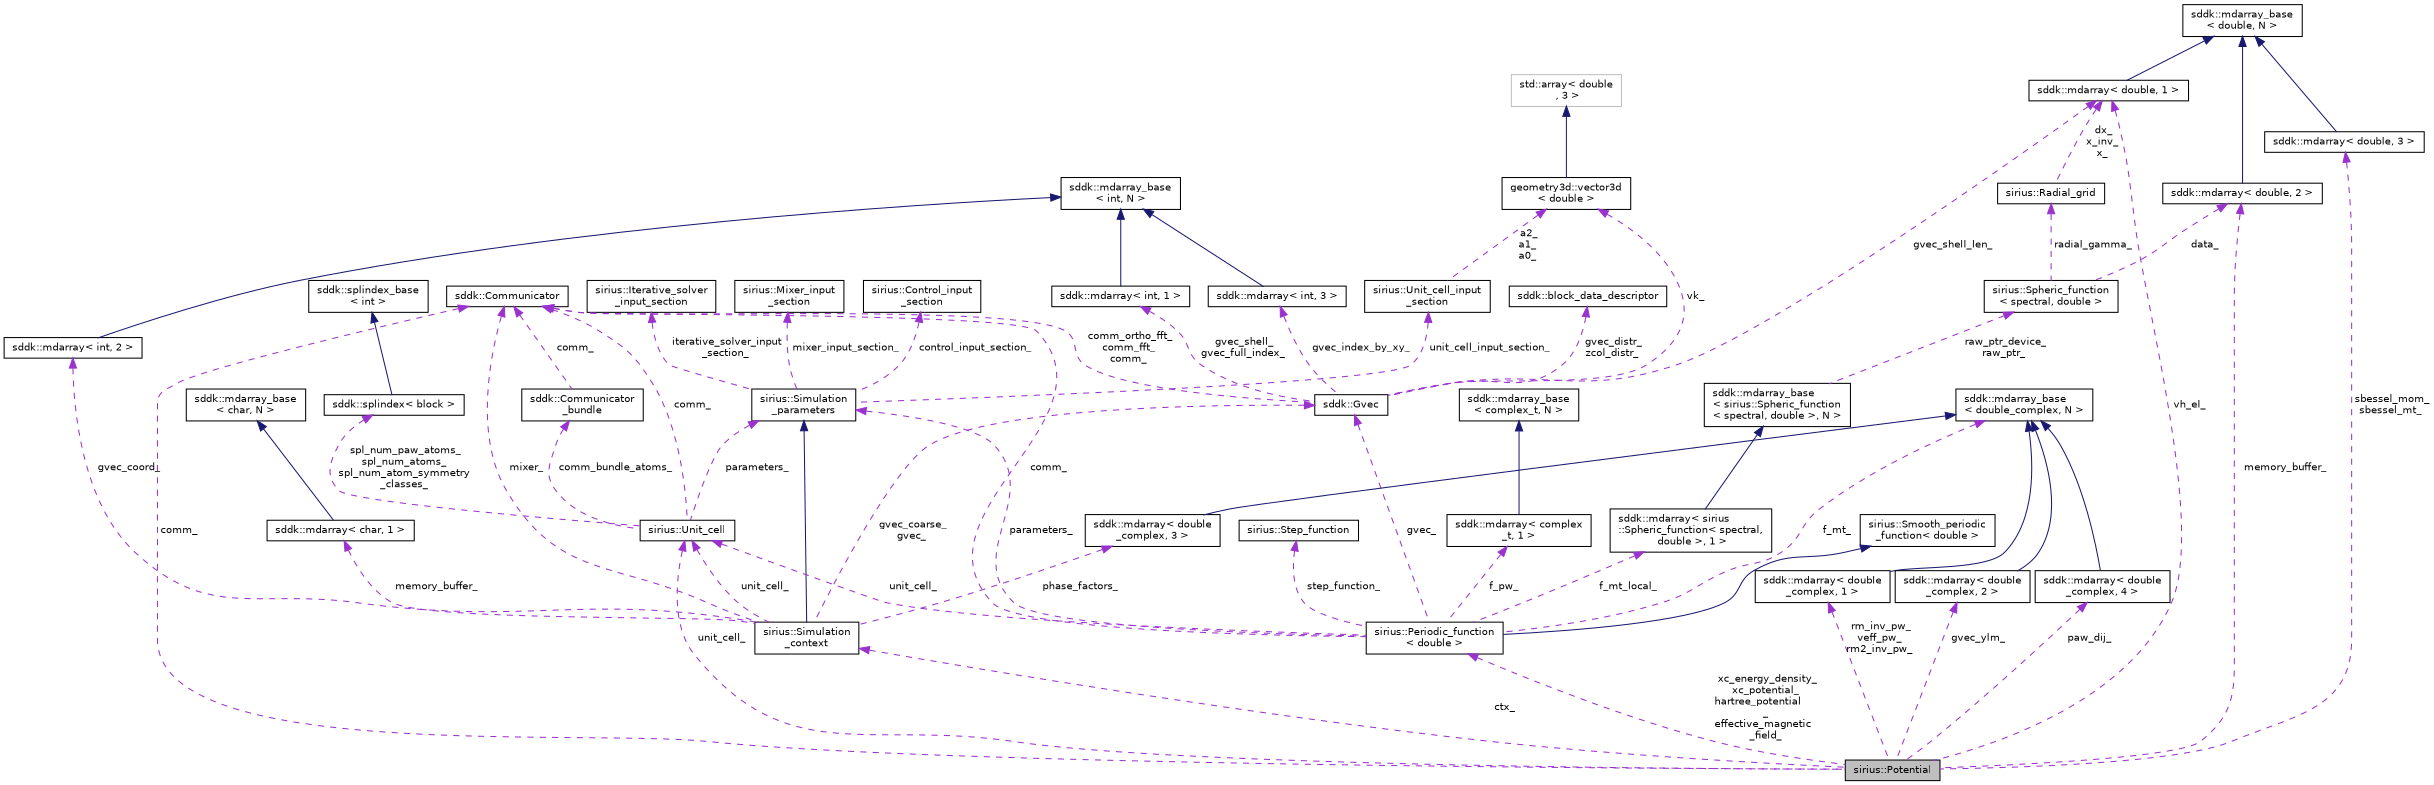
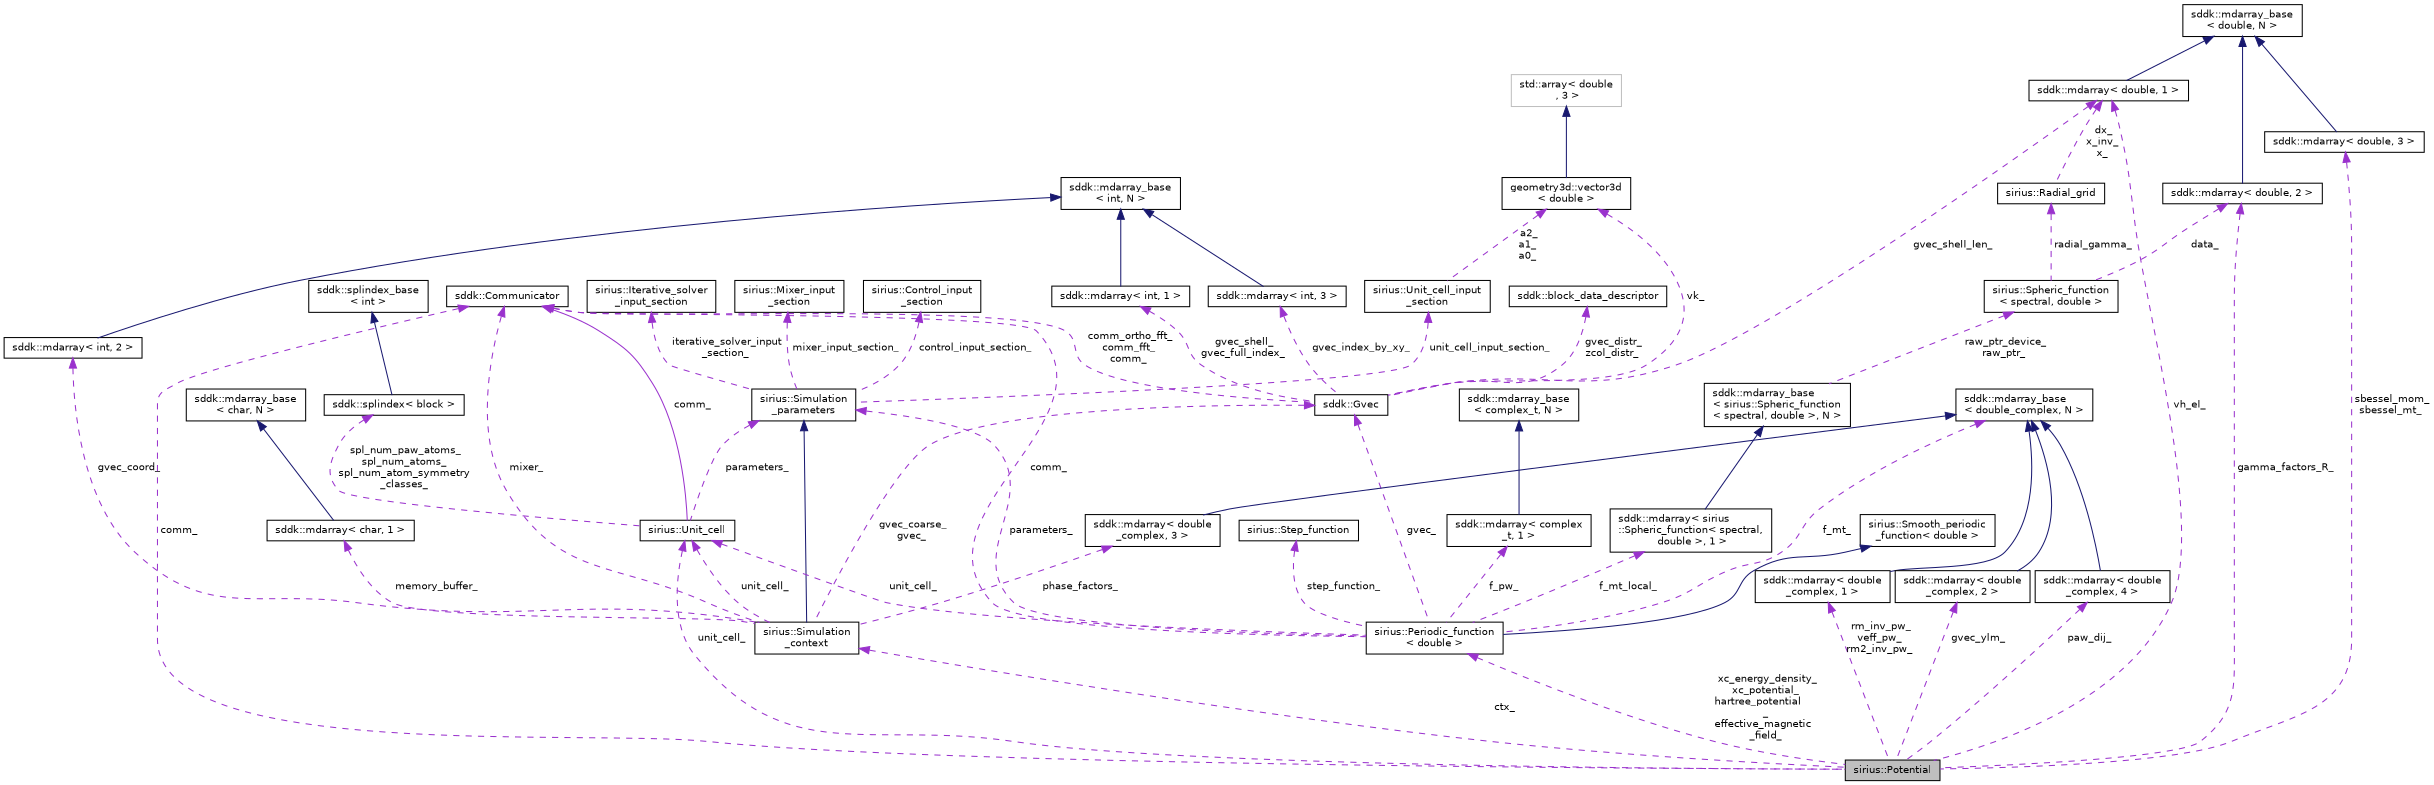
edge "sirius::Unit_cell" -> "sddk::Communicator": style dashed -> solid
node "sddk::Communicator _bundle": removed
edge "sirius::Potential" -> "sddk::mdarray< double, 2 >": label " memory_buffer_" -> " gamma_factors_R_"
